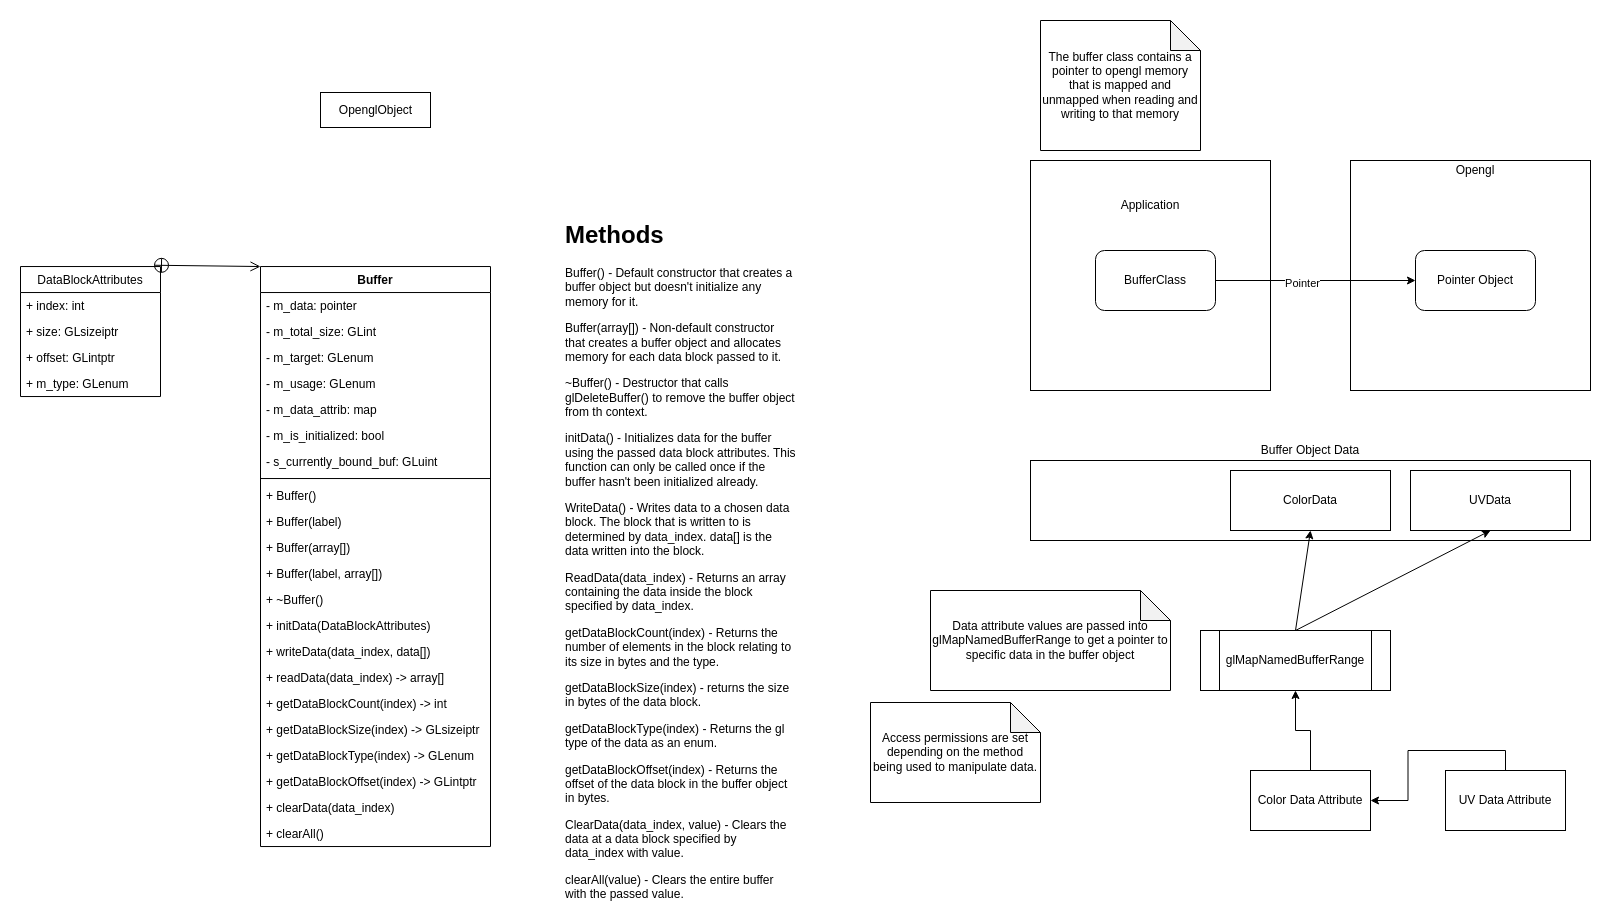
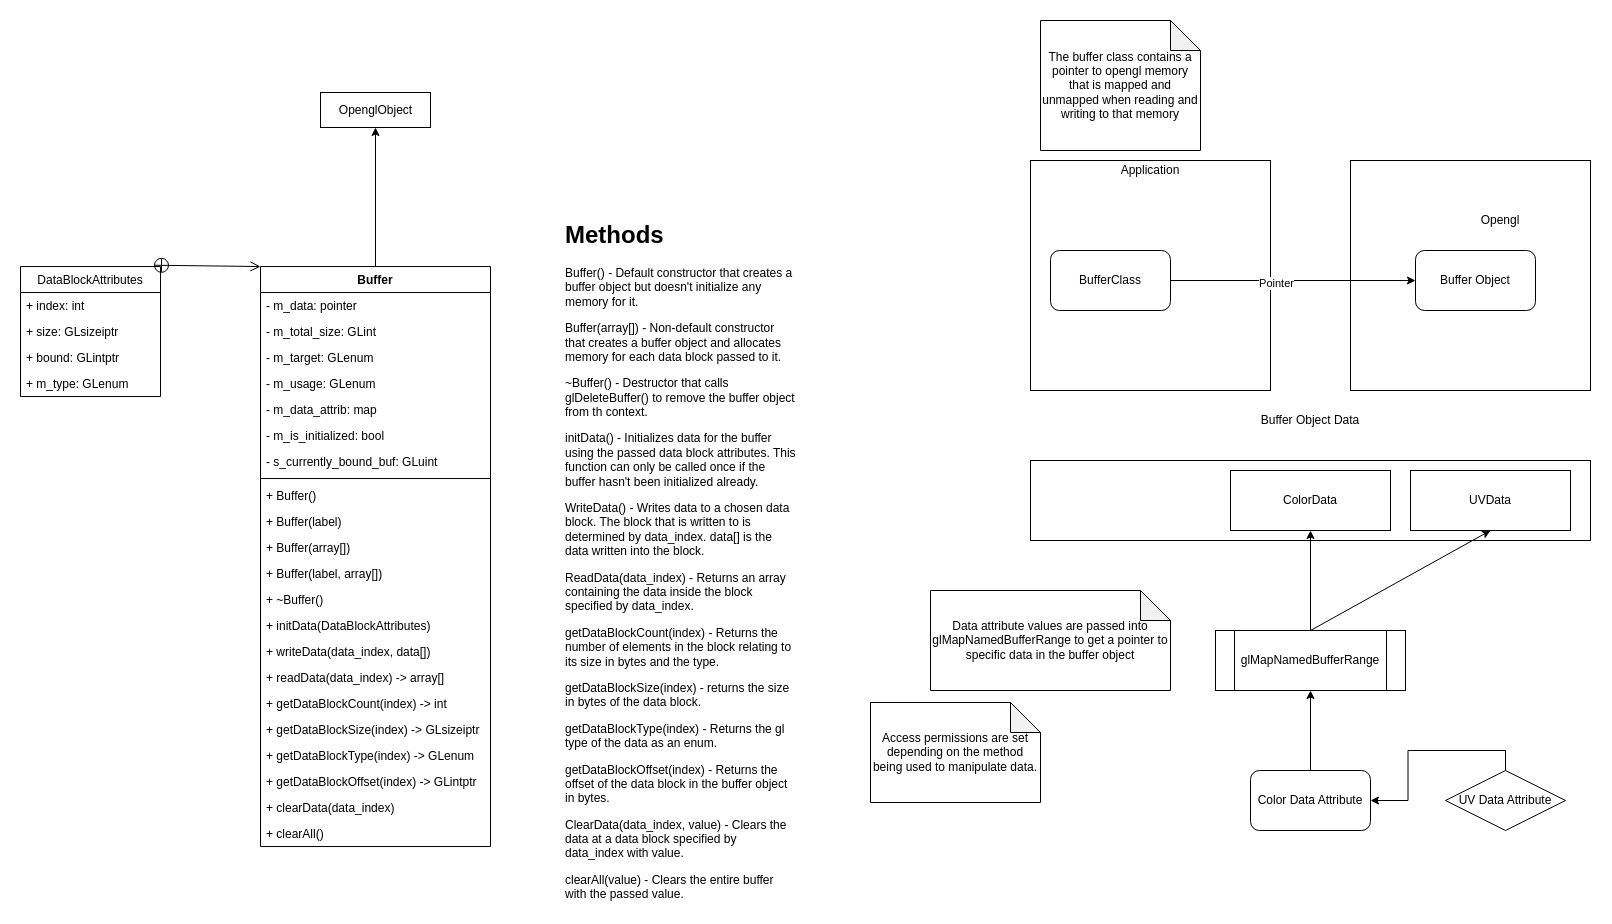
node "Opengl": moved (1476, 171) -> (1501, 221)
edge "Buffer" -> "OpenglObject": added
node "Application": moved (1151, 206) -> (1151, 171)
node "BufferClass": moved (1156, 281) -> (1111, 281)
node "Pointer Object": label "Pointer Object" -> "Buffer Object"
node "+ offset: GLintptr": label "+ offset: GLintptr" -> "+ bound: GLintptr"
node "Buffer Object Data": moved (1311, 451) -> (1311, 421)
node "glMapNamedBufferRange": moved (1296, 661) -> (1311, 661)
node "Color Data Attribute": shape rectangle -> rounded rectangle
node "UV Data Attribute": shape rectangle -> diamond
